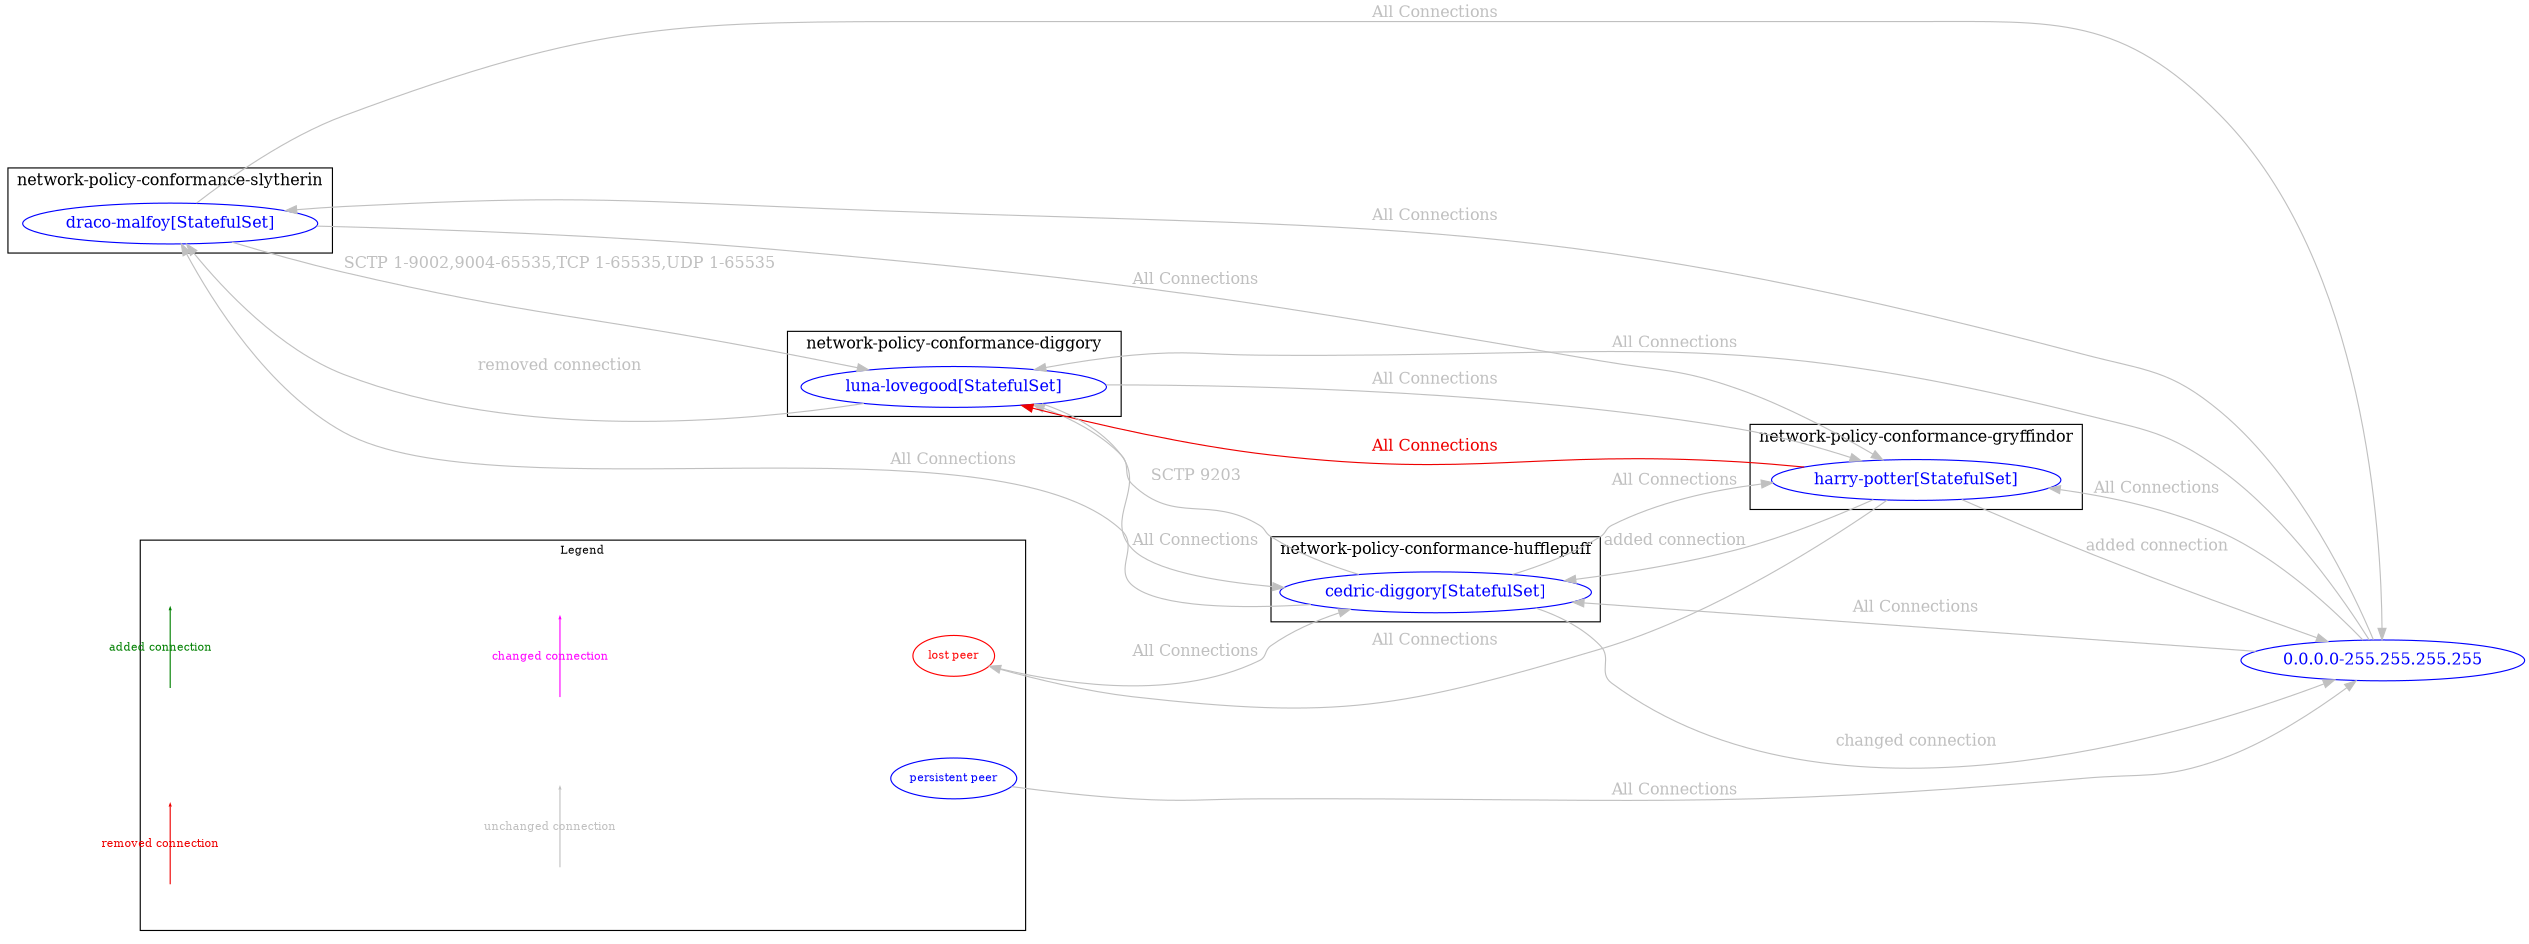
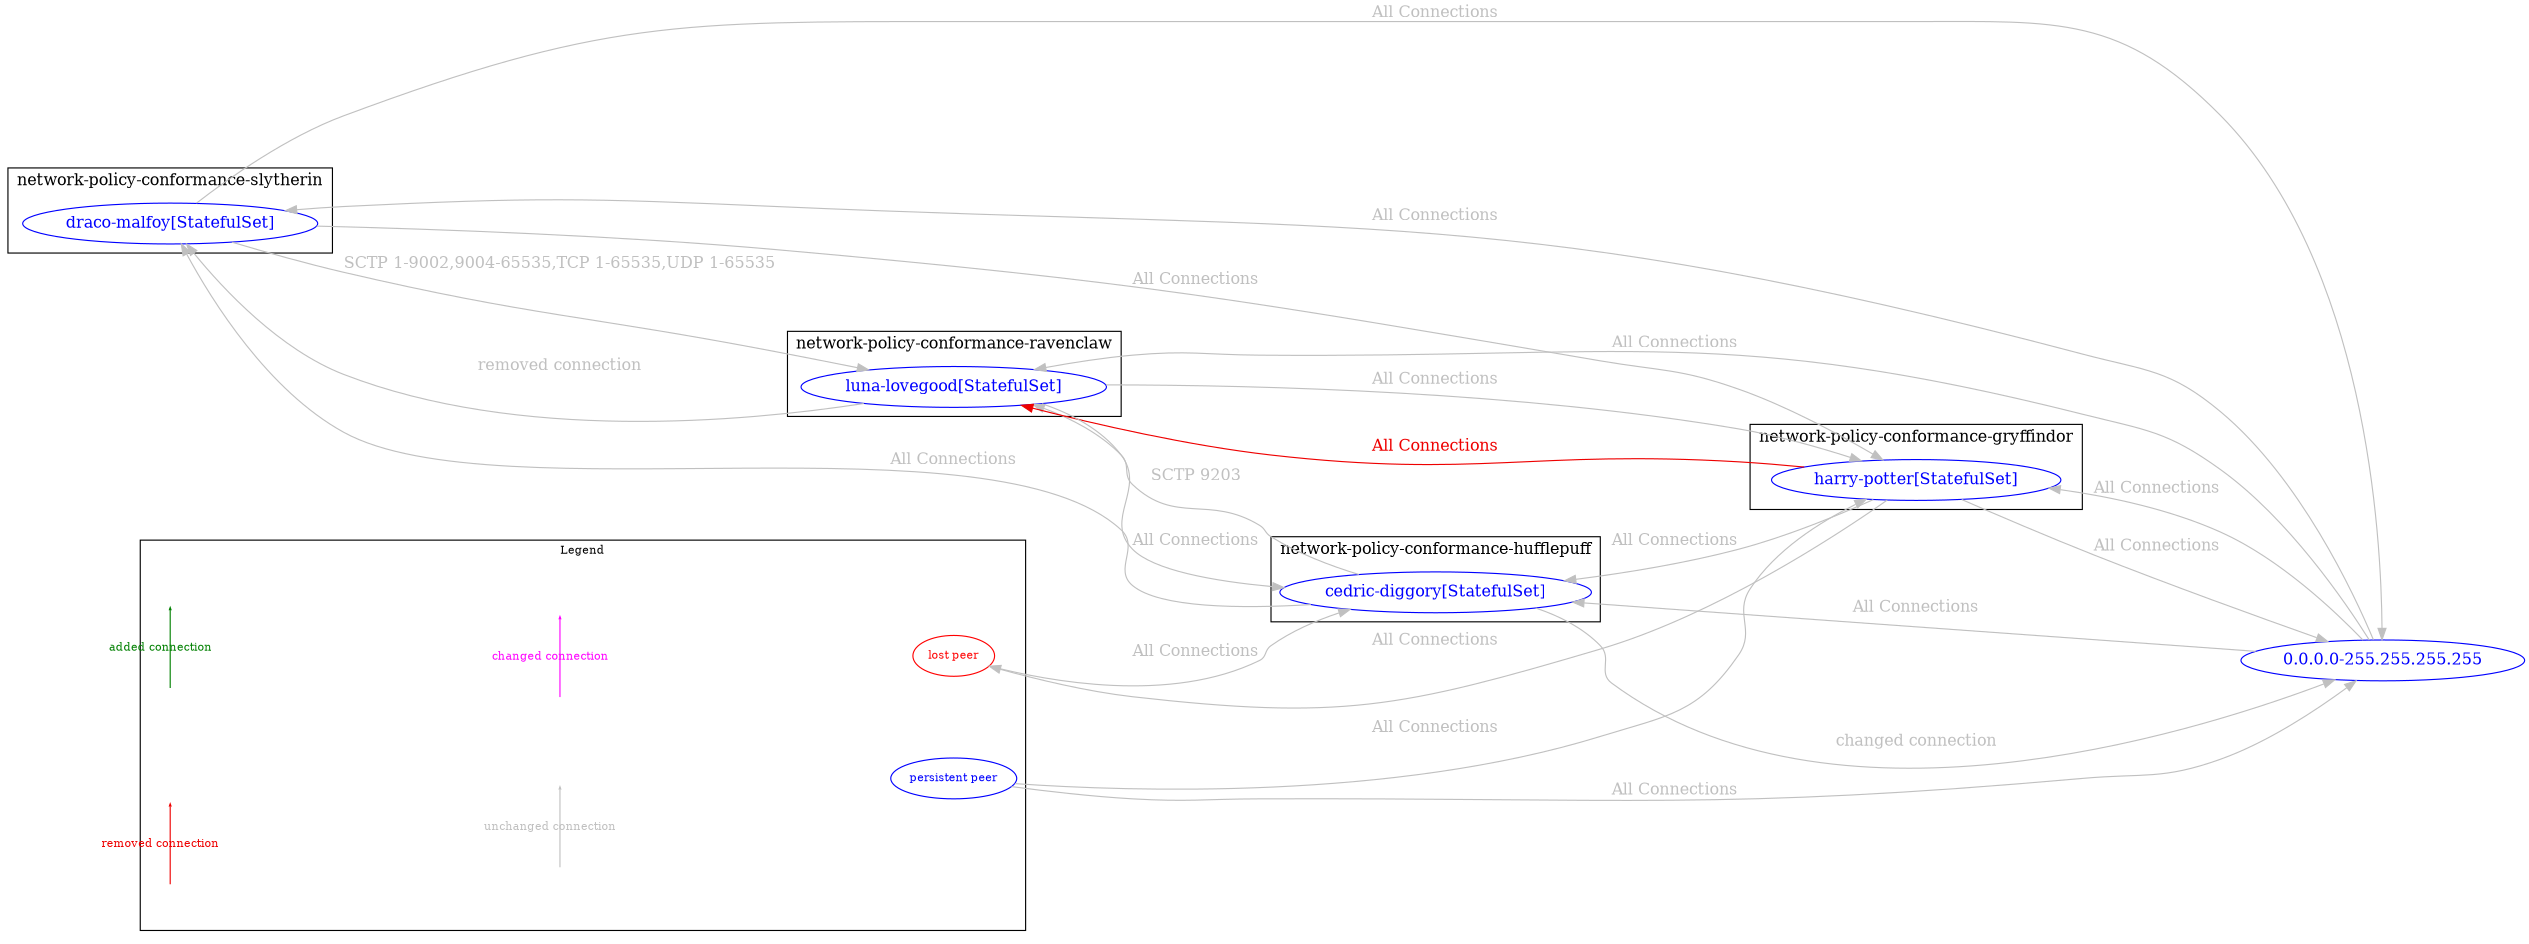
cluster "network-policy-conformance-diggory": label "network-policy-conformance-diggory" -> "network-policy-conformance-ravenclaw"
edge "cedric-diggory[StatefulSet]" -> "harry-potter[StatefulSet]": now "persistent peer" -> "harry-potter[StatefulSet]"
edge "harry-potter[StatefulSet]" -> "cedric-diggory[StatefulSet]": label "added connection" -> "All Connections"
edge "harry-potter[StatefulSet]" -> "0.0.0.0-255.255.255.255": label "added connection" -> "All Connections"
